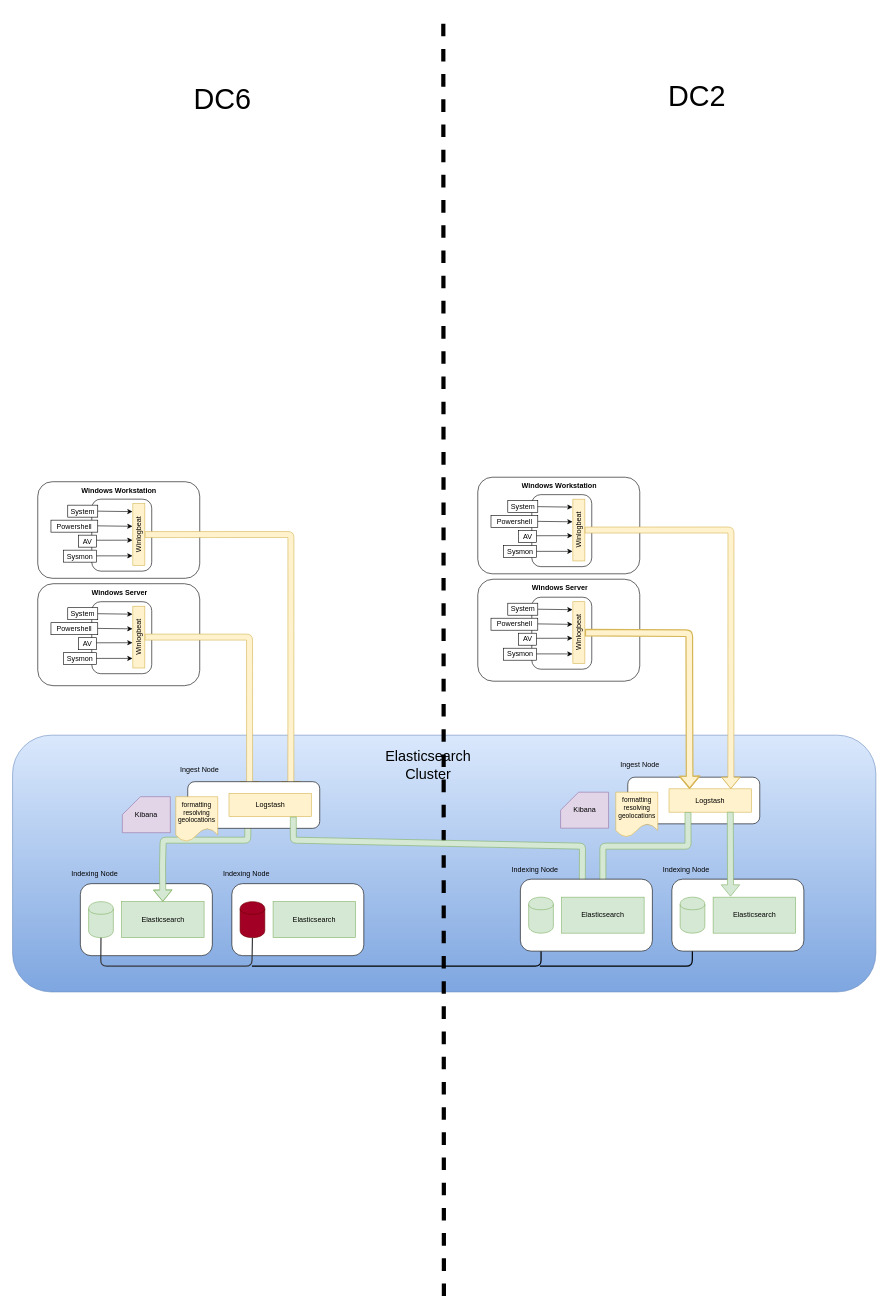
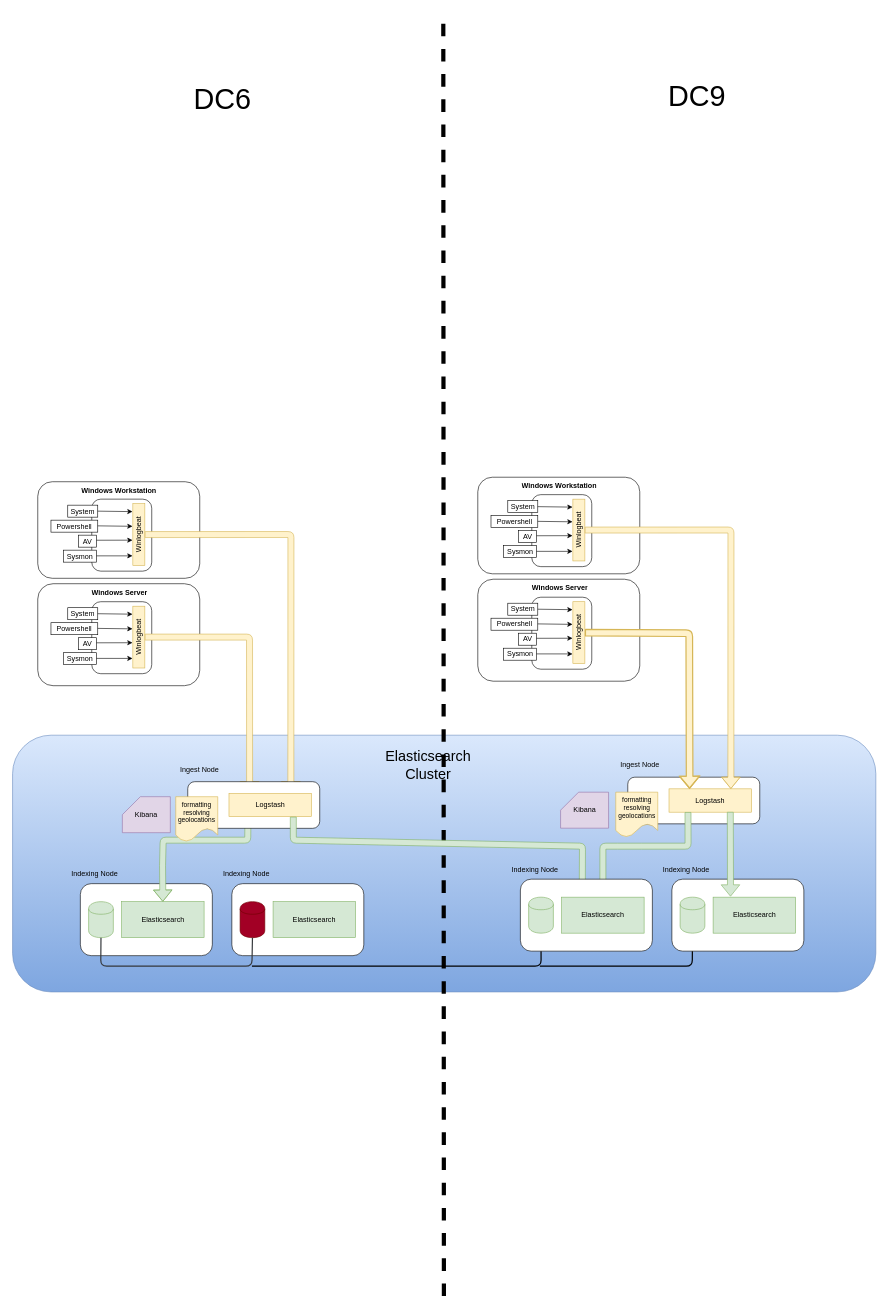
node "DC2": label "DC2" -> "DC9"
